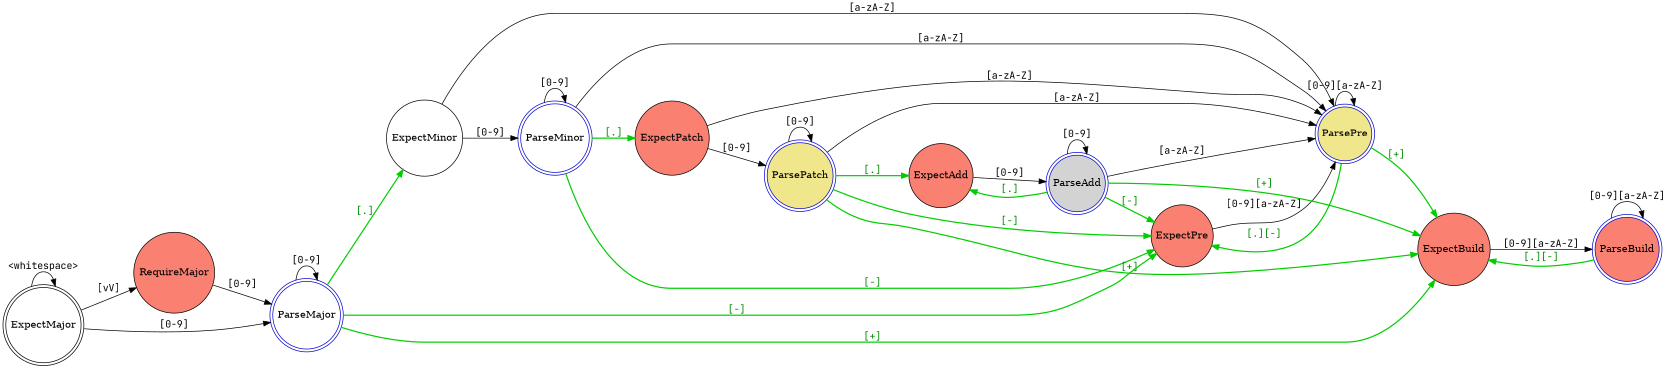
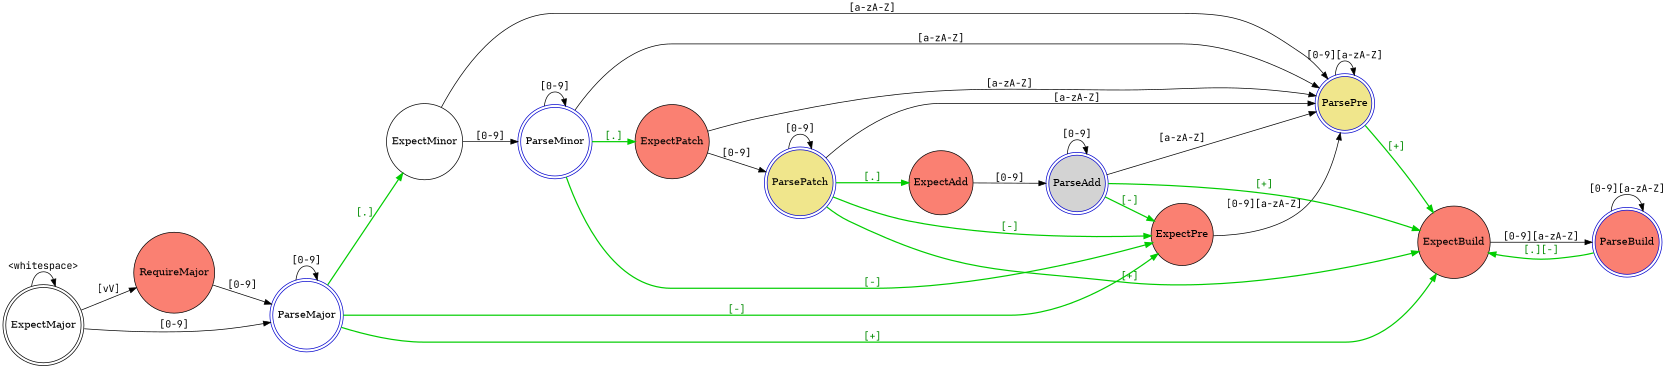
edge "ParseAdd" -> "ExpectAdd": removed, label "[.]"
edge "ParsePre" -> "ExpectPre": removed, label "[.][-]"
